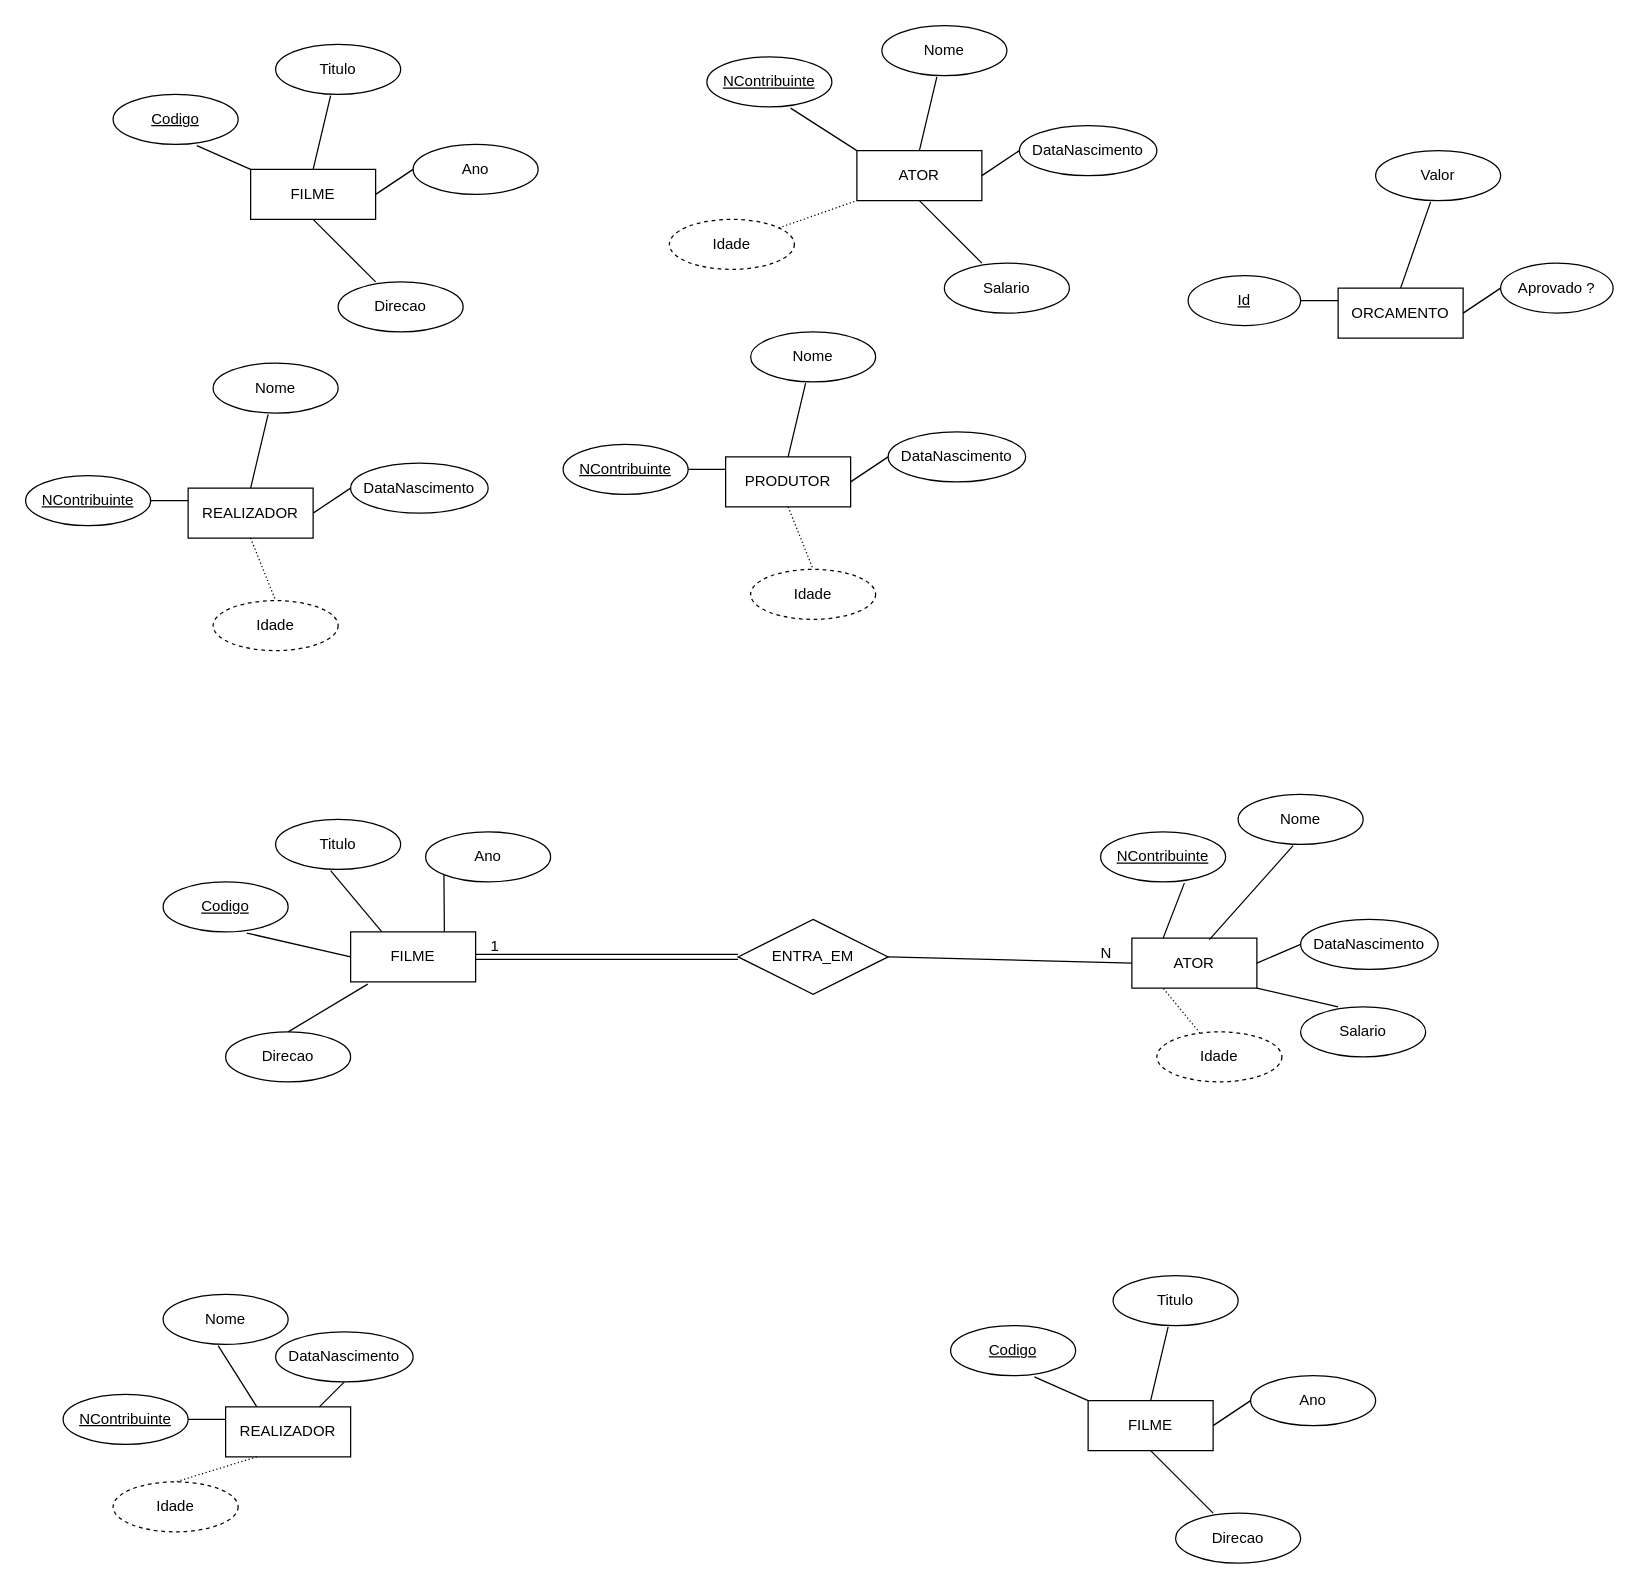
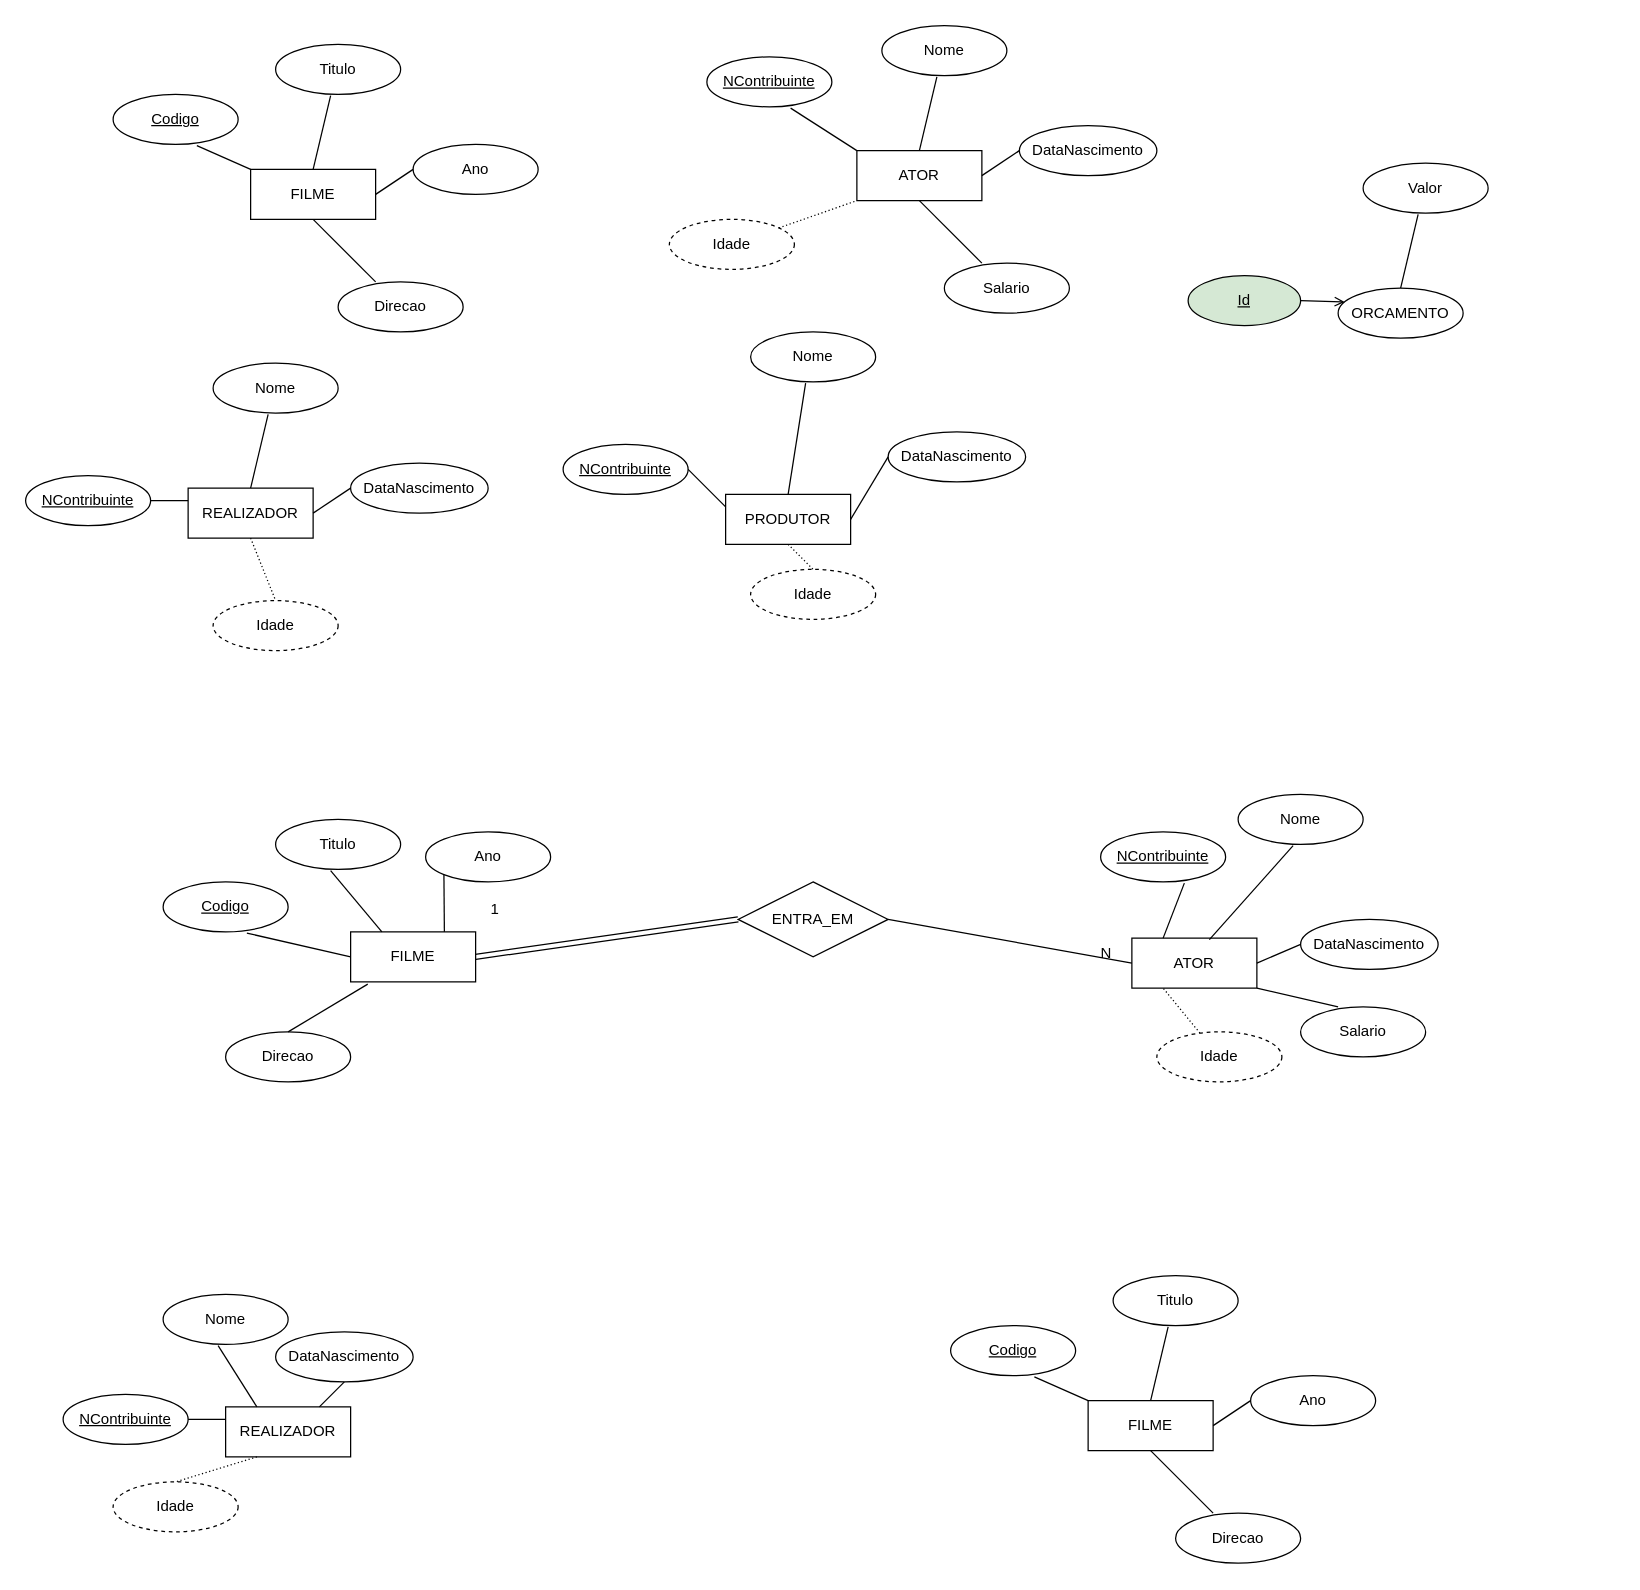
node "Valor": moved (1438, 176) -> (1426, 188)
node "Aprovado ?": removed
node "Id": fillcolor #ffffff -> #d5e8d4
edge "Id" -- "ORCAMENTO": arrowhead none -> open
edge "Aprovado ?" -- "ORCAMENTO": removed
node "ORCAMENTO": shape rectangle -> ellipse
node "PRODUTOR": moved (788, 482) -> (788, 519)
node "ENTRA_EM": moved (813, 957) -> (813, 919)
